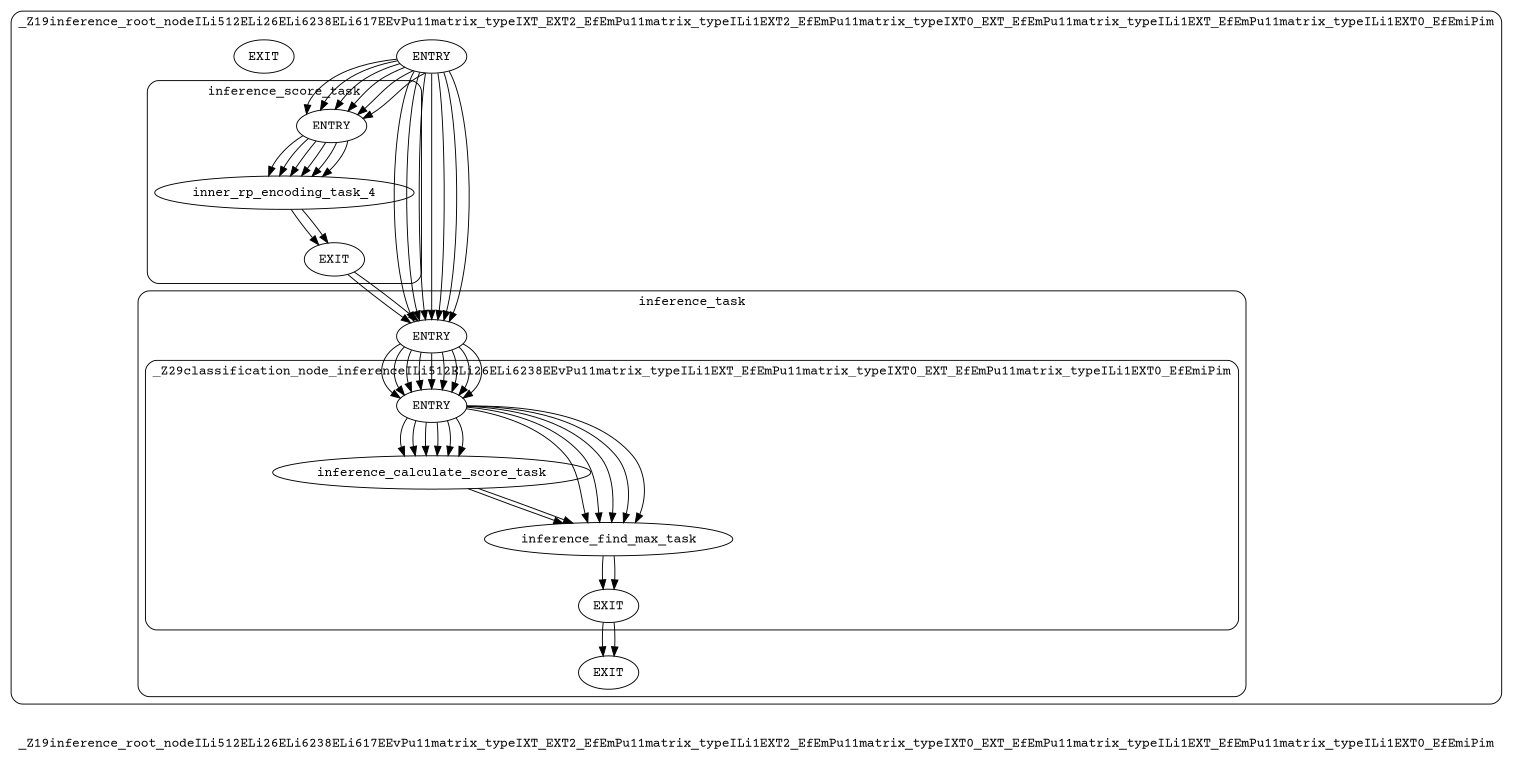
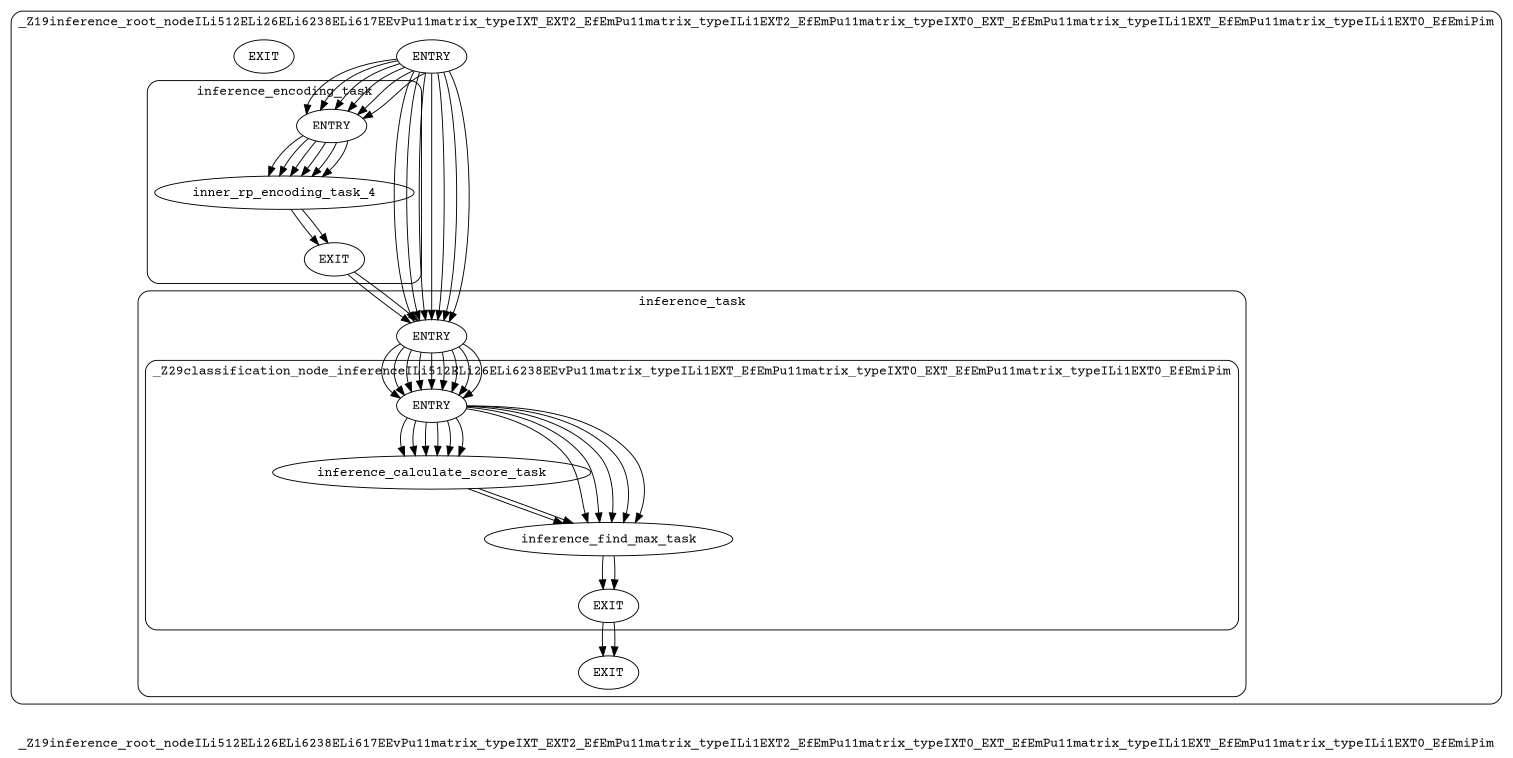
cluster "inference_score_task": label "inference_score_task" -> "inference_encoding_task"
